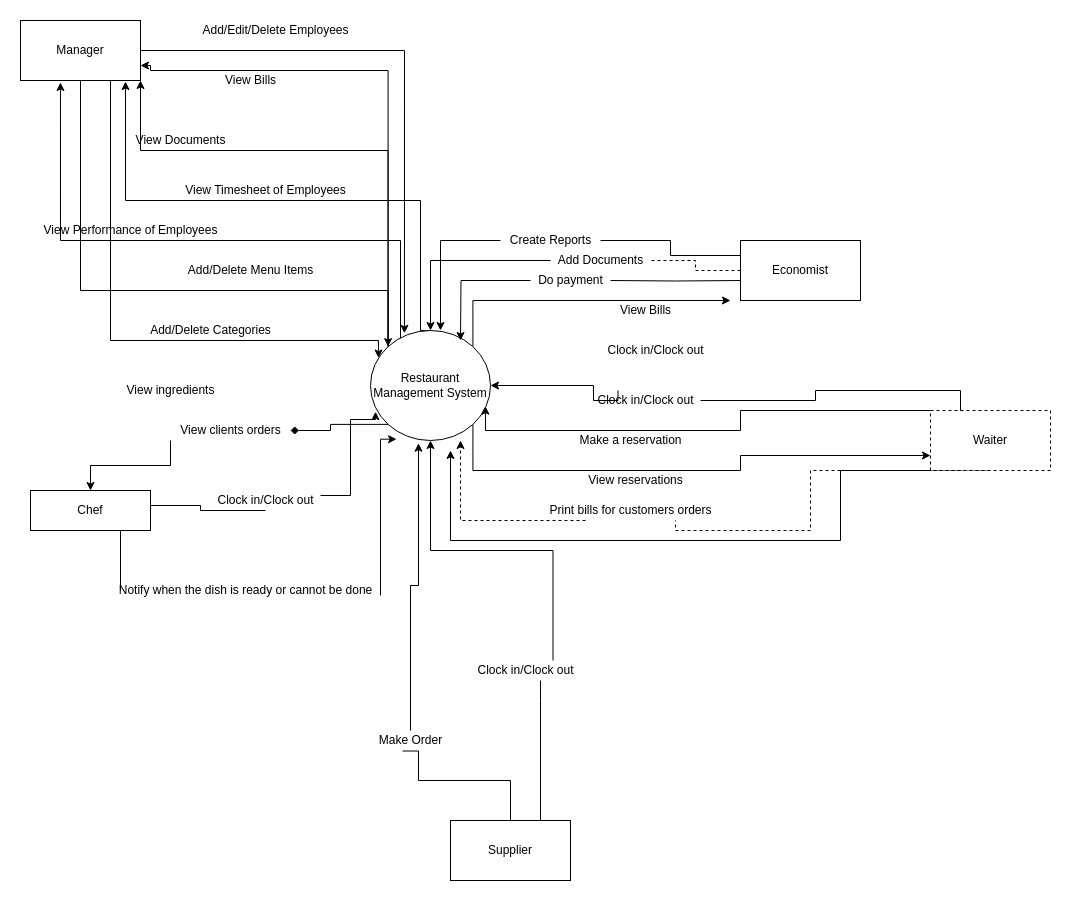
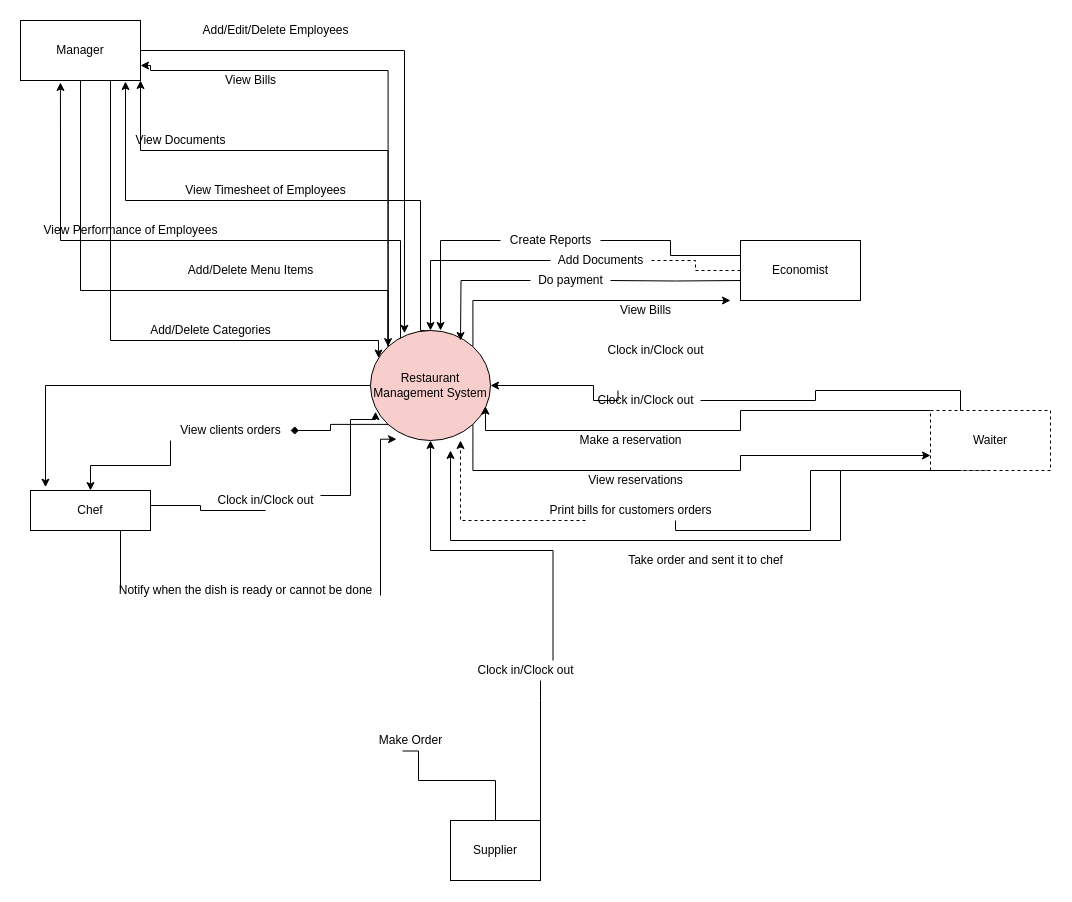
edge "Restaurant Management System" -> "Chef": added
node "Restaurant Management System": fillcolor #ffffff -> #f8cecc
node "View ingredients": removed
edge "Waiter" -- "Print bills for customers orders": style dashed -> solid
node "Take order and sent it to chef": added
edge "Make Order" -> "Restaurant Management System": removed
node "Supplier": size 120x60 -> 90x60
